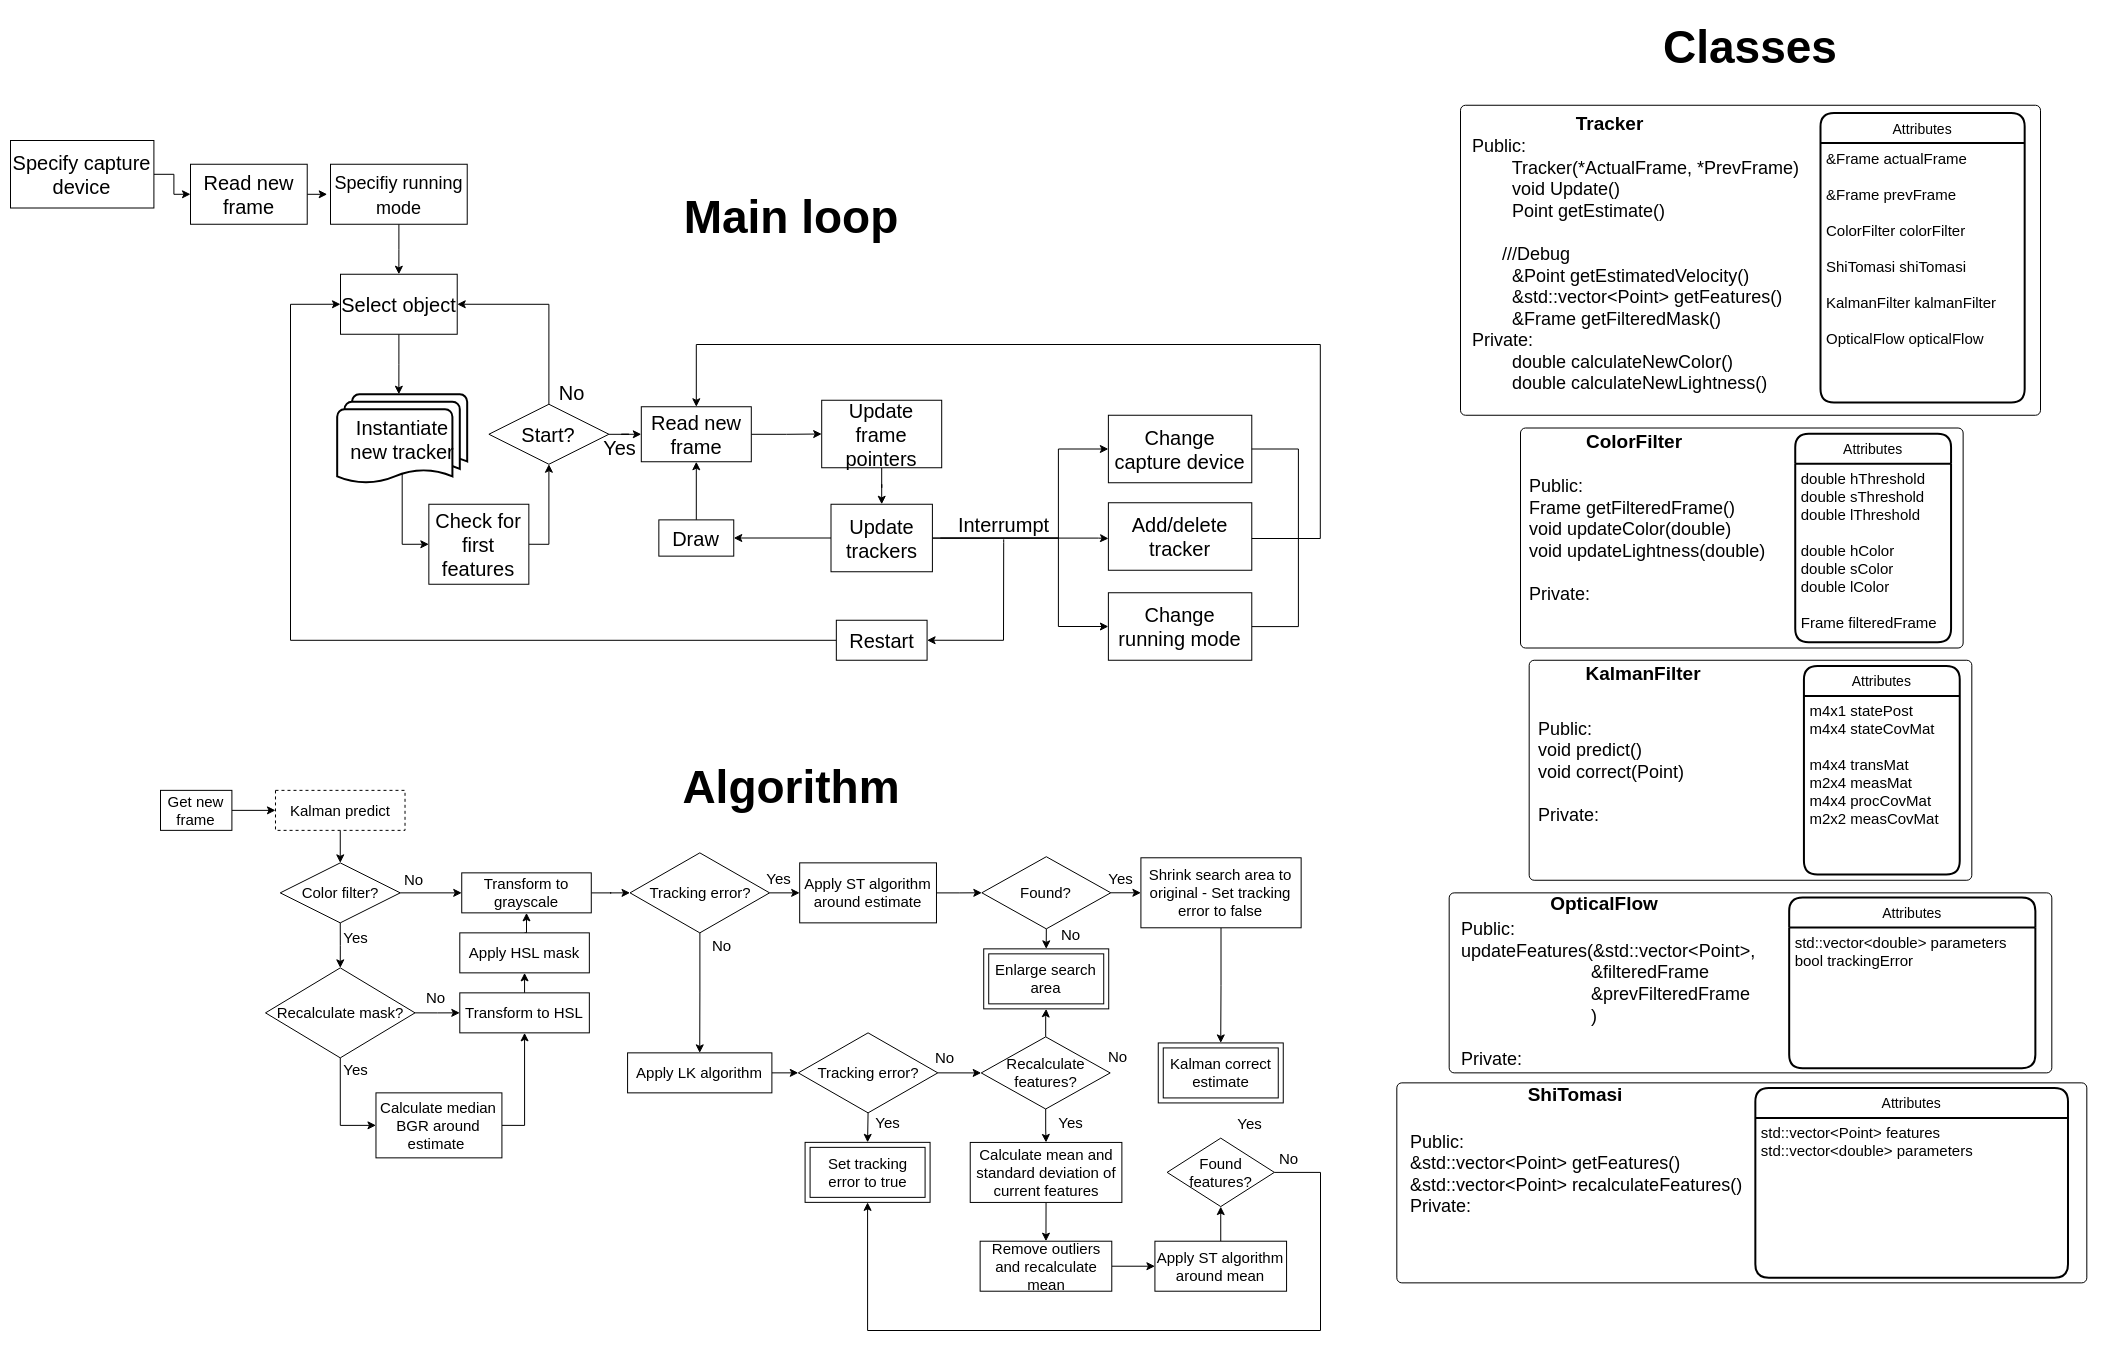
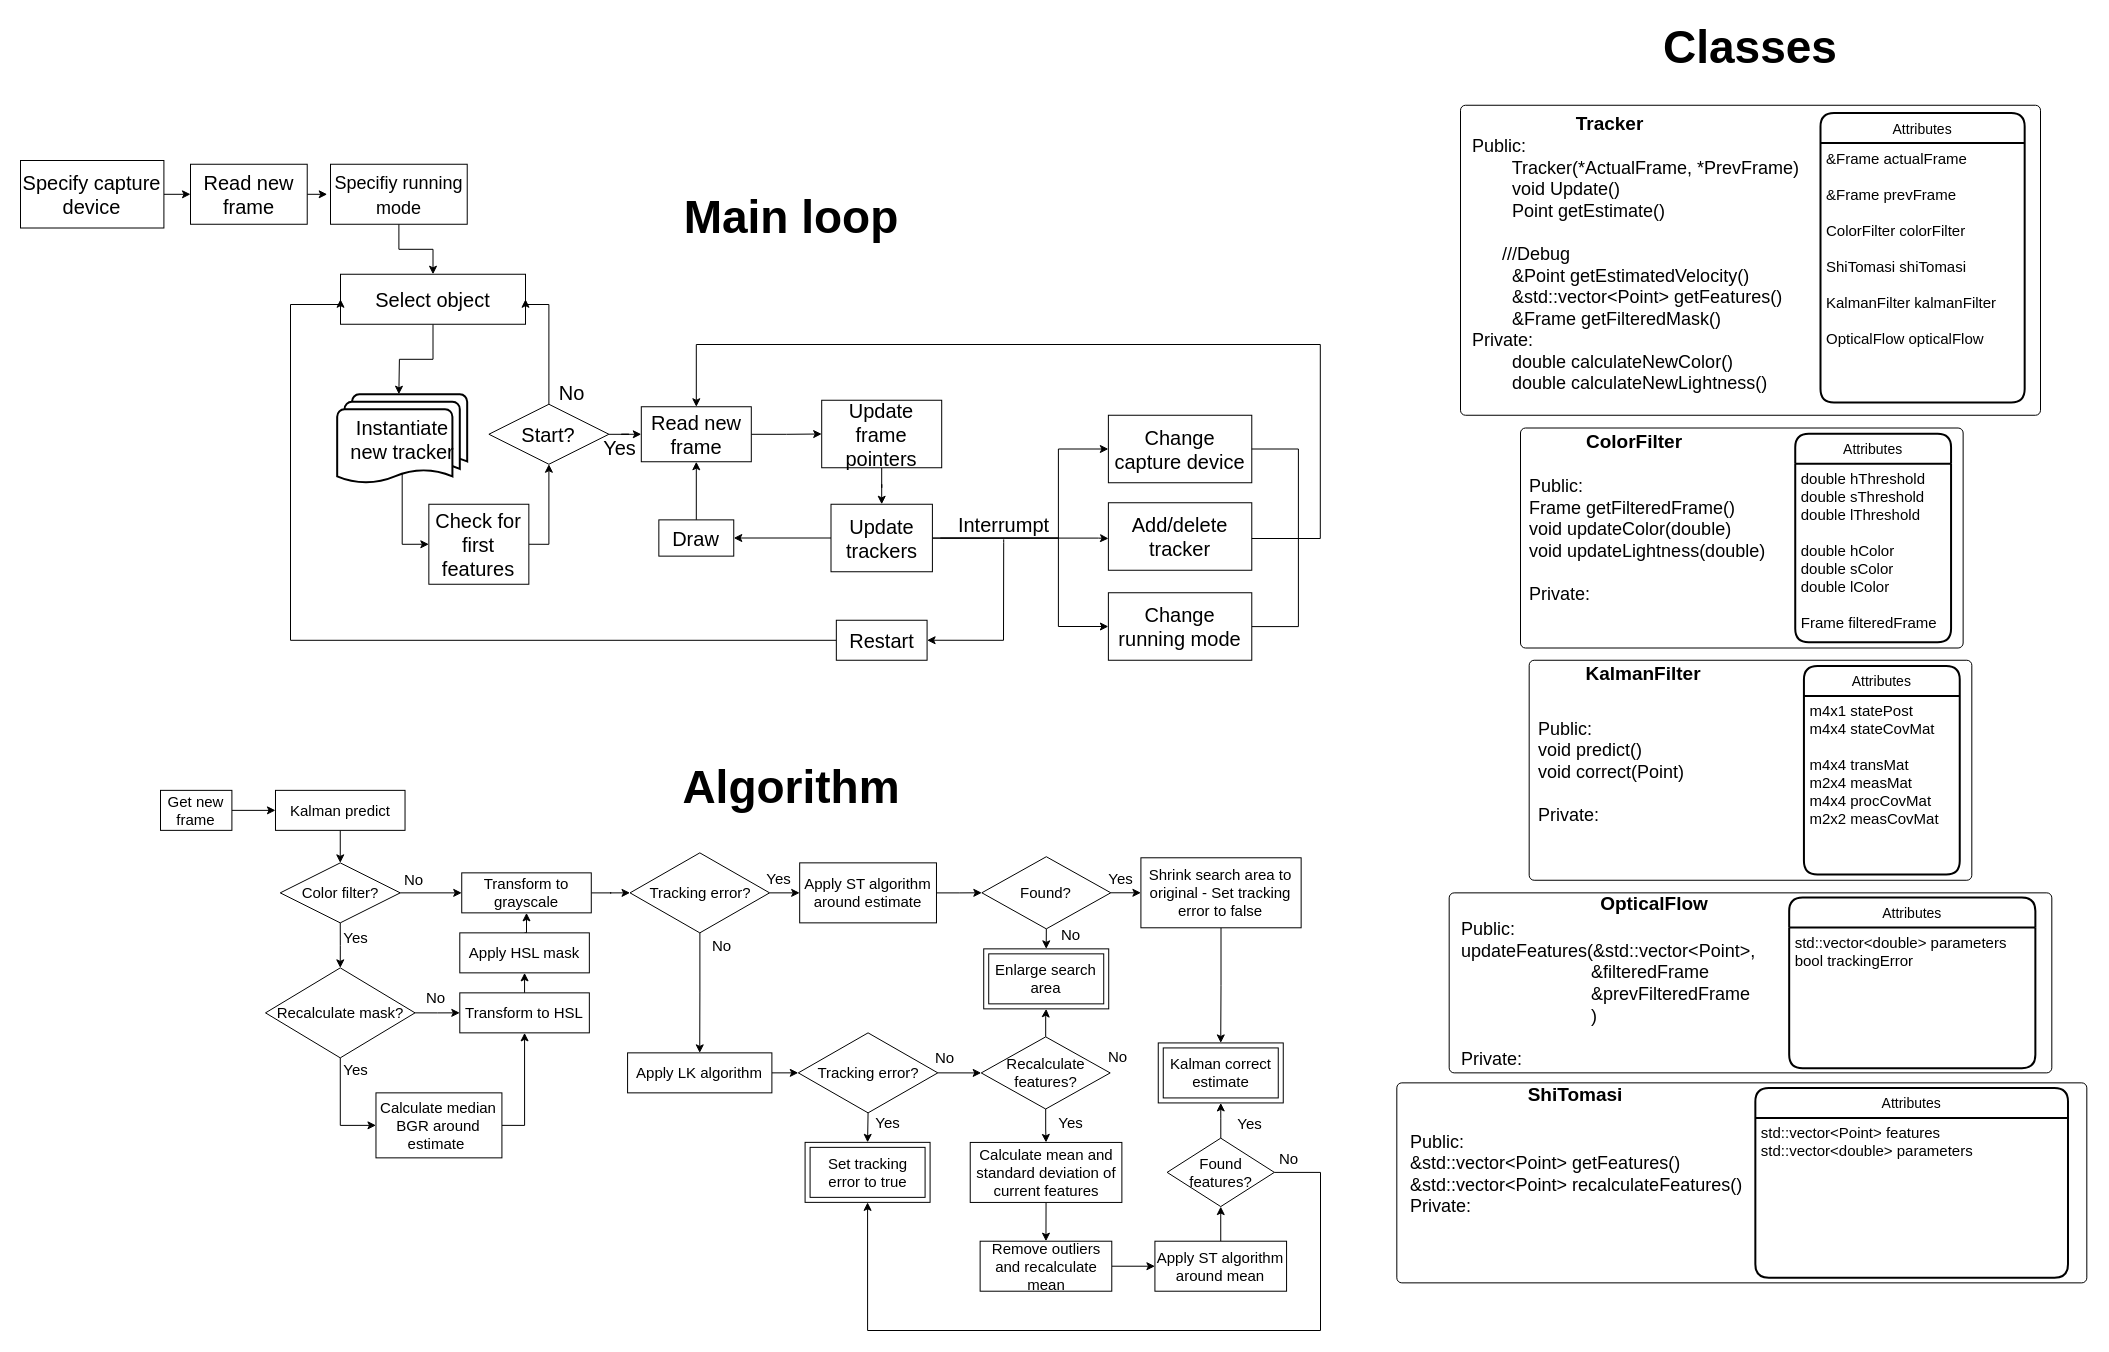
node "Specify capture device": moved (82, 174) -> (92, 194)
node "Select object": size 117x60 -> 185x50
node "Kalman predict": style dashed -> solid
node "OpticalFlow": moved (1605, 904) -> (1655, 904)
edge "Found features?" -> "Kalman correct estimate": added
